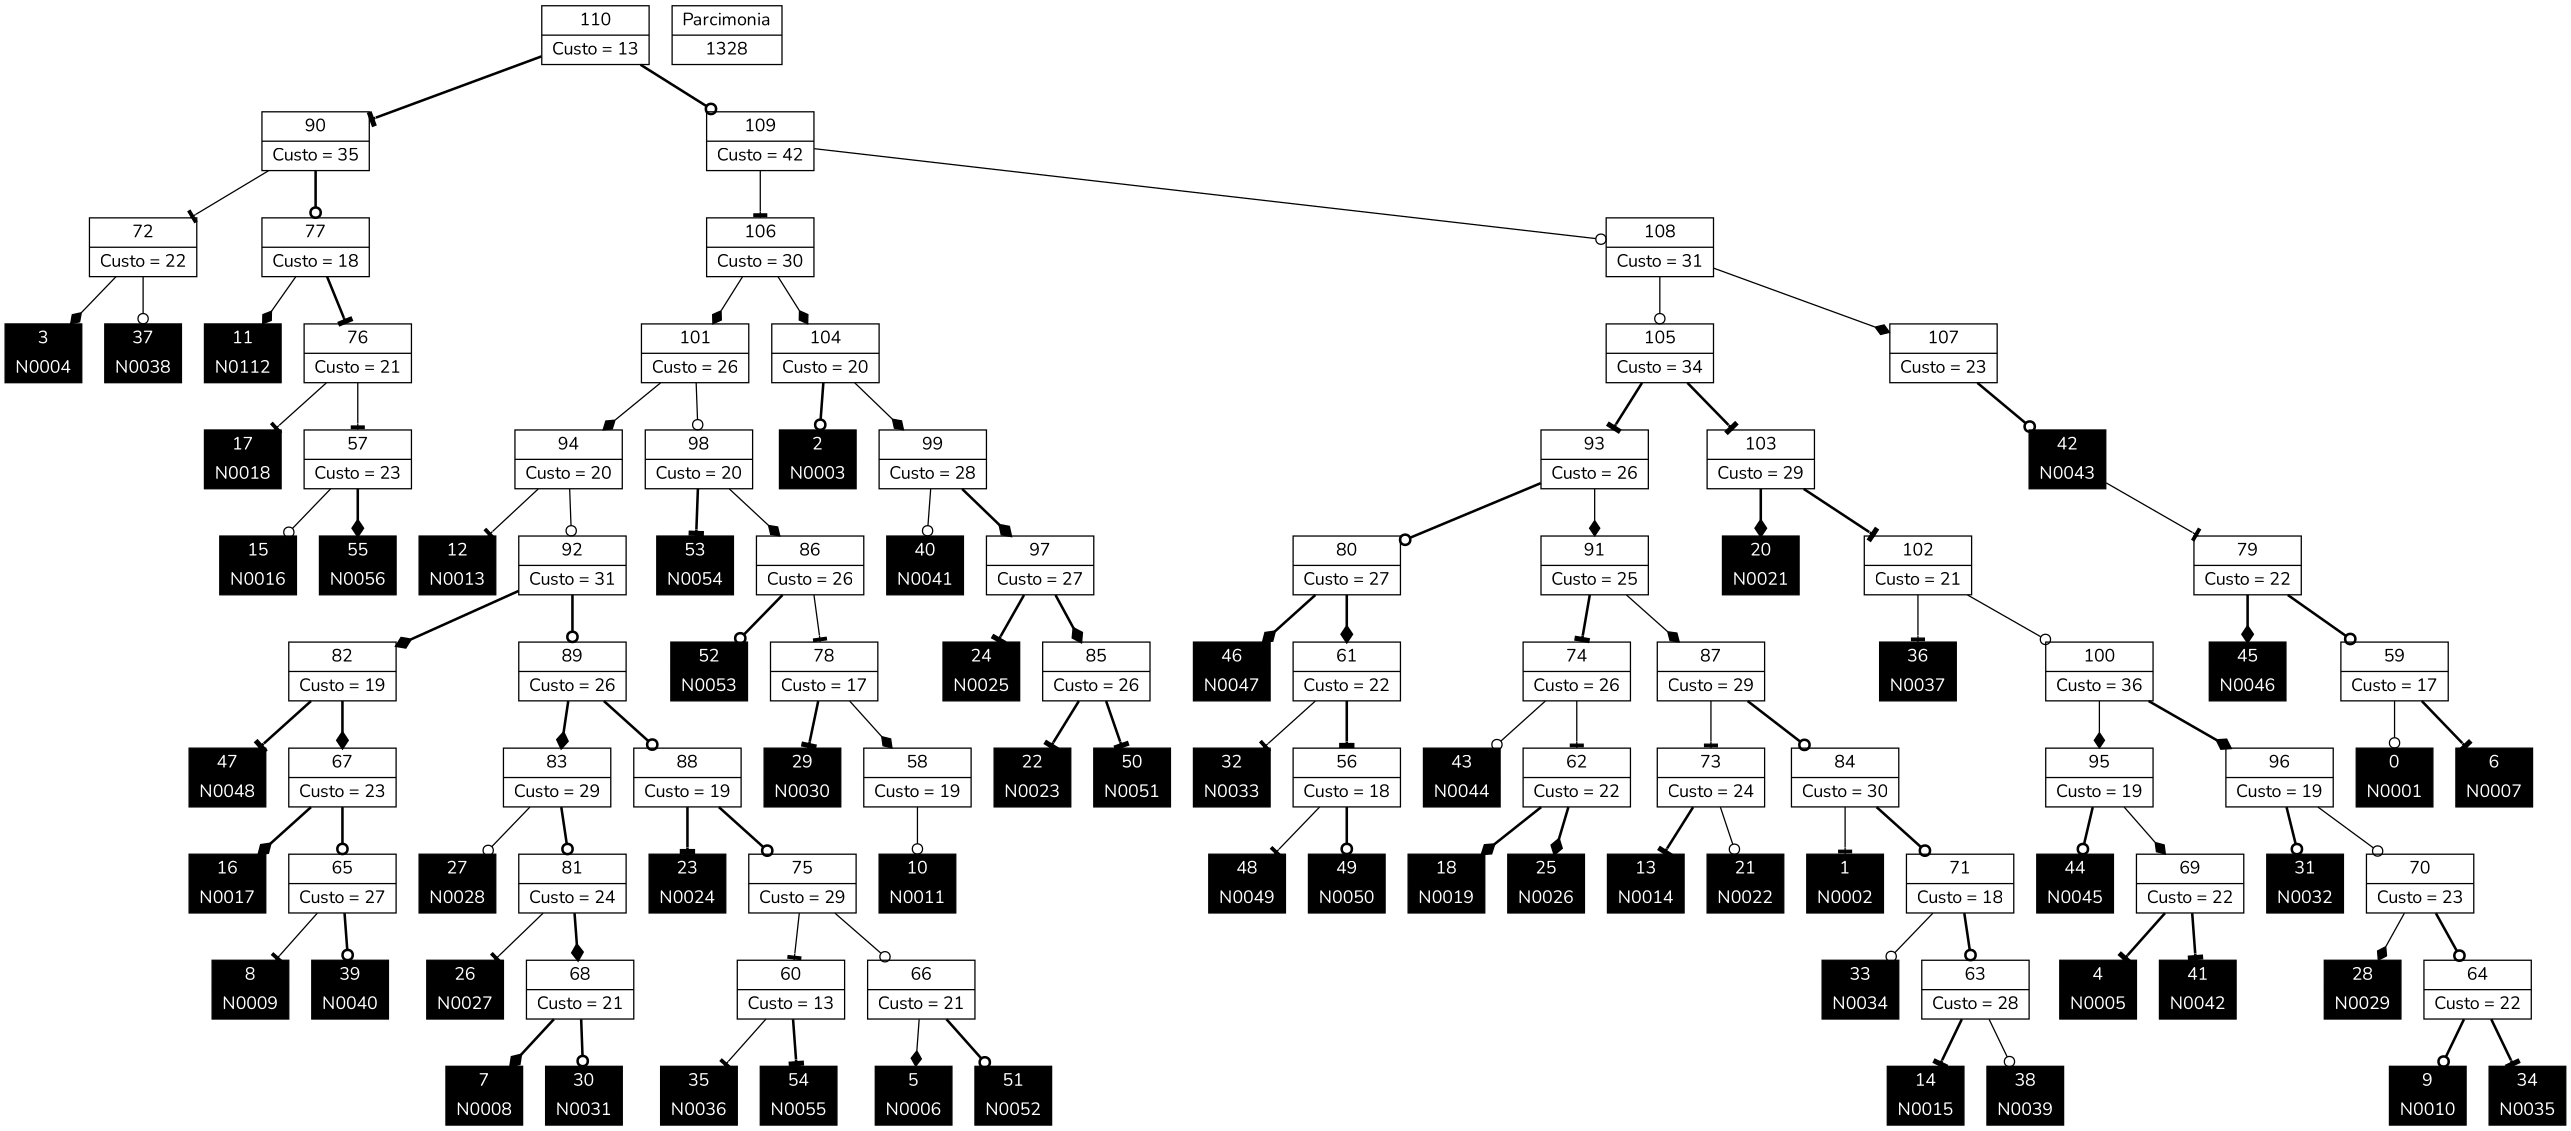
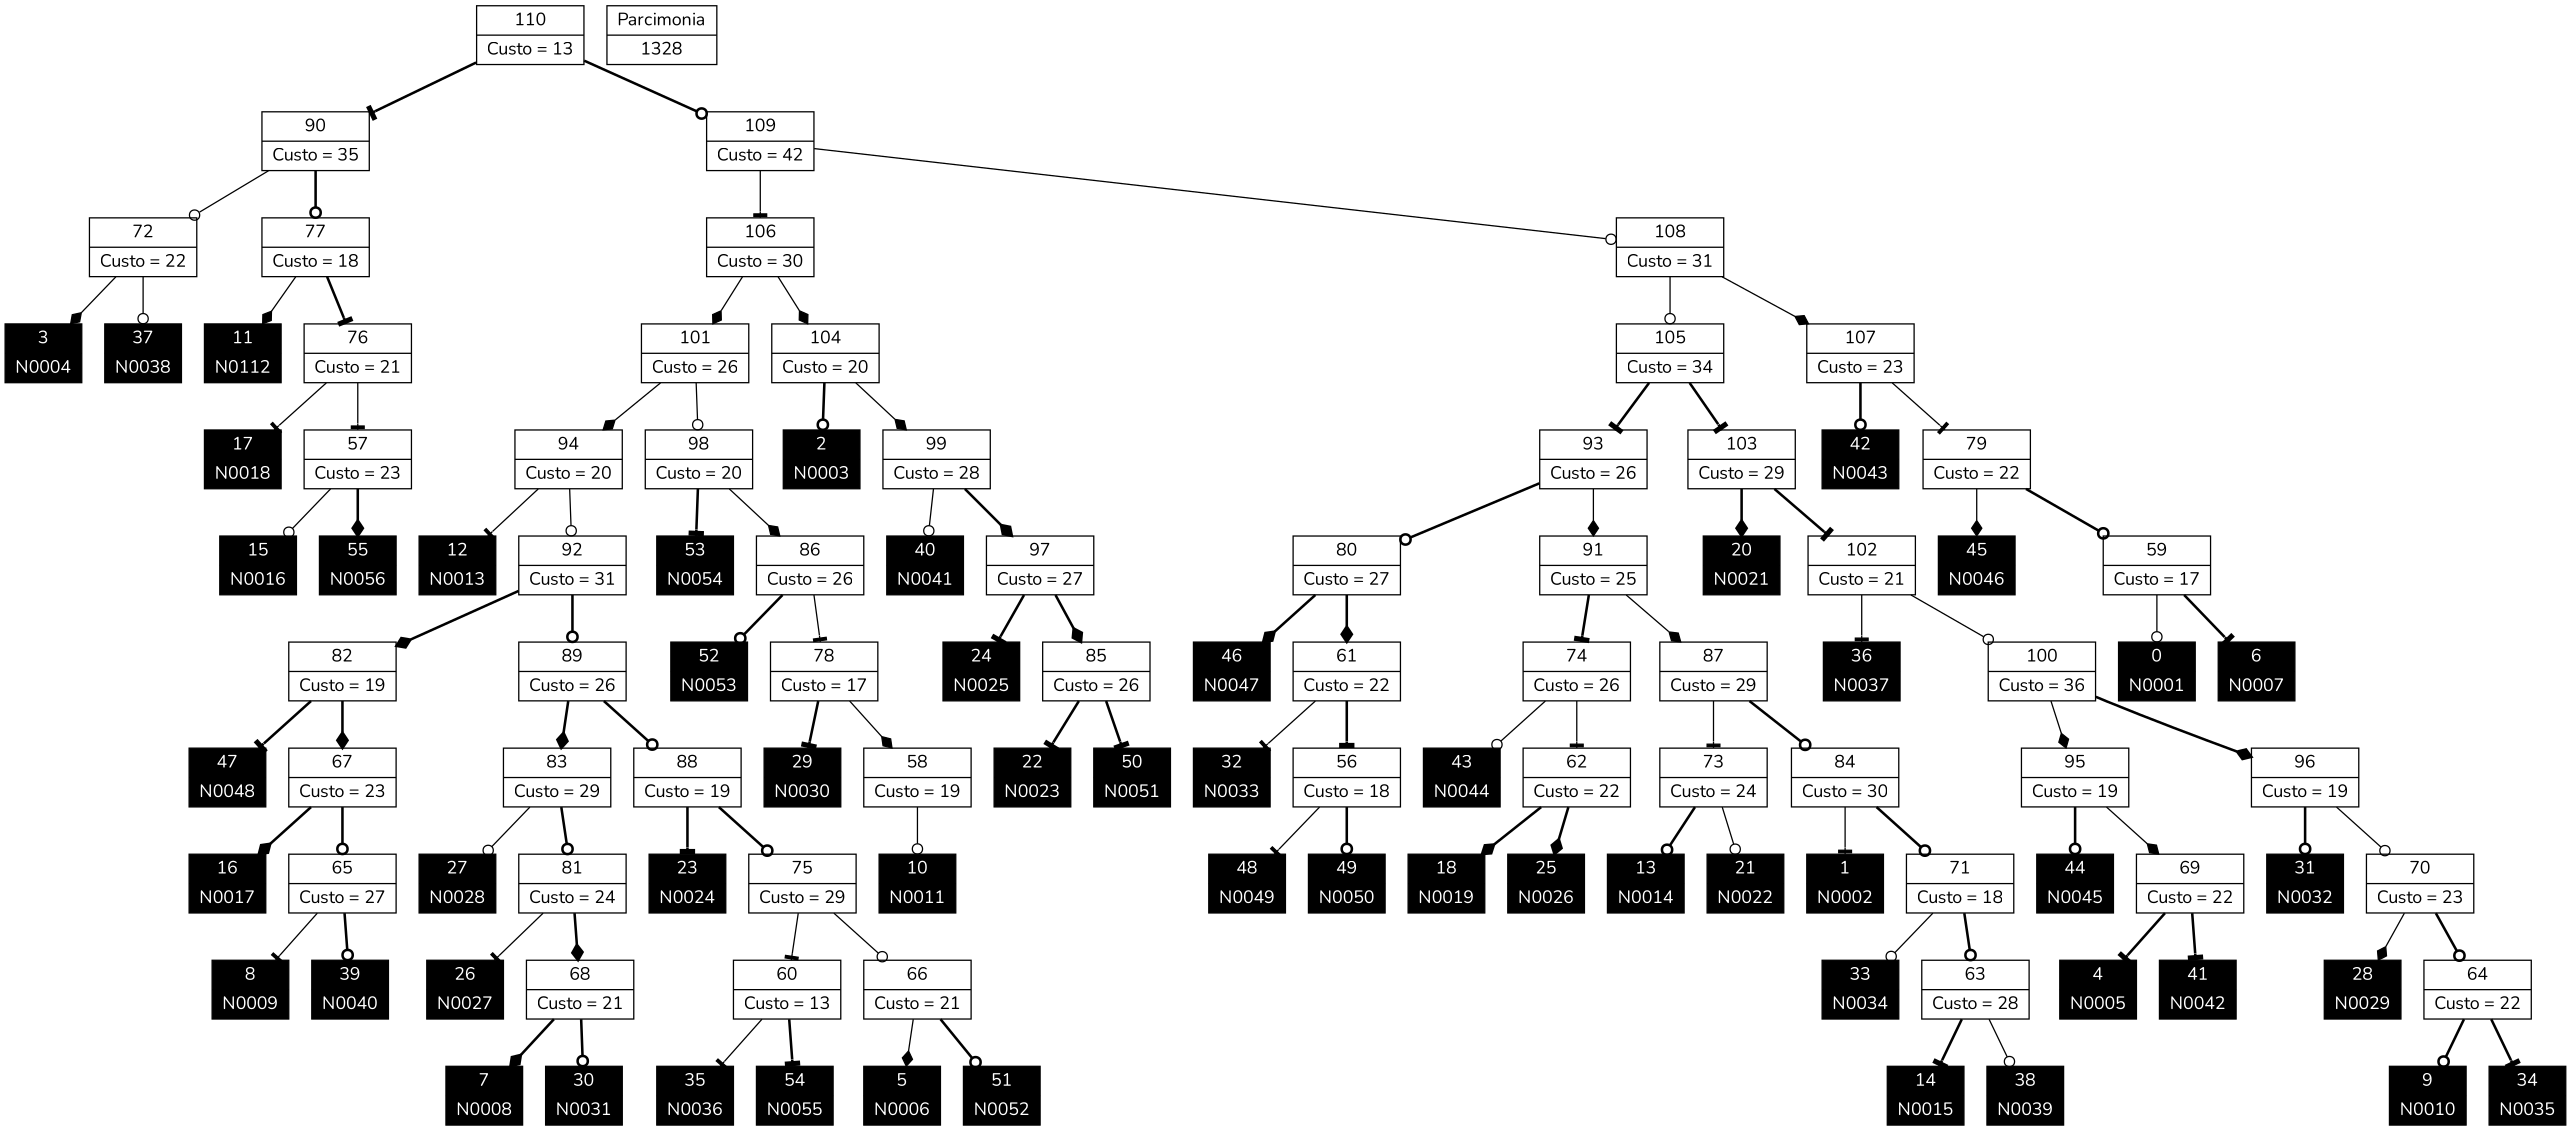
edge "90" -> "72": arrowhead tee -> odot
edge "42" -> "79": now "107" -> "79"
edge "79" -> "45": style bold -> solid
edge "73" -> "13": arrowhead tee -> odot
